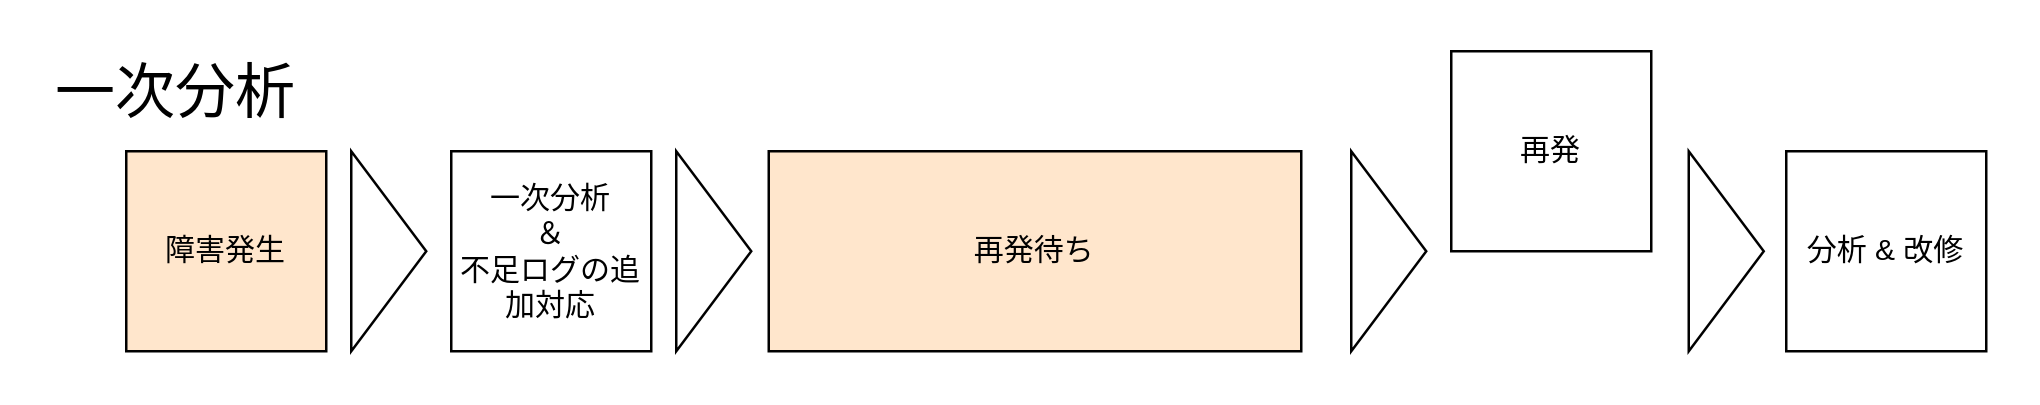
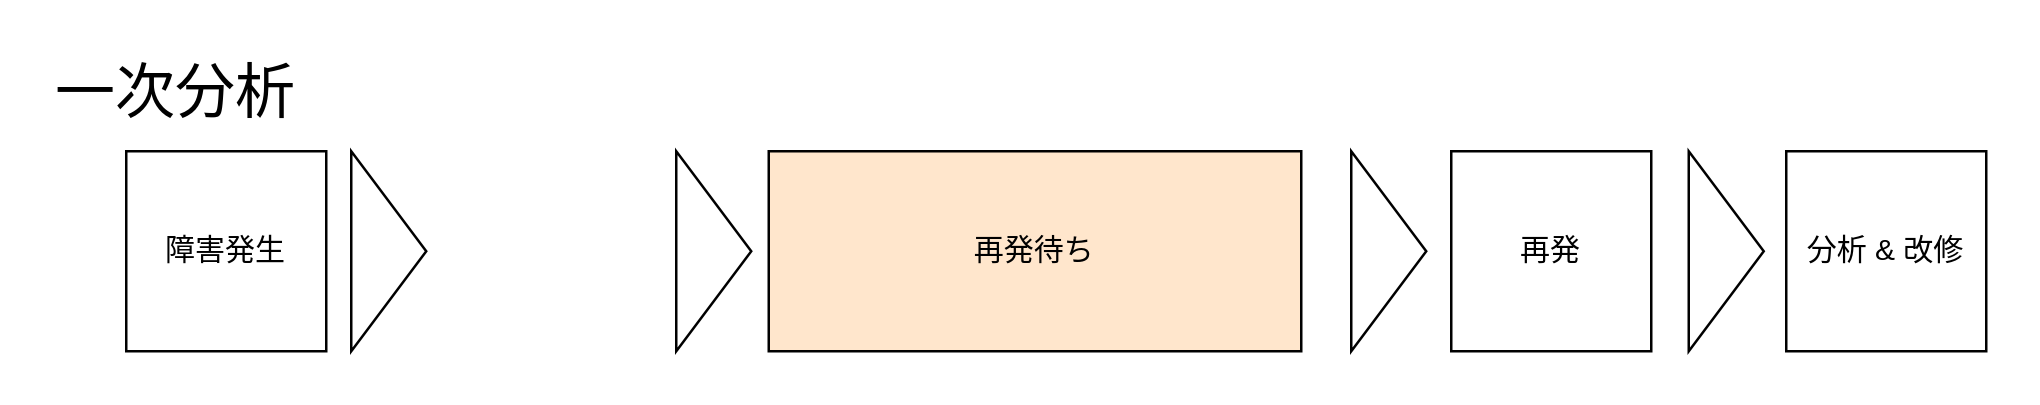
node "再発": moved (1551, 151) -> (1551, 251)
node "障害発生": fillcolor #ffe6cc -> #ffffff
node "一次分析 ＆ 不足ログの追加対応": removed
